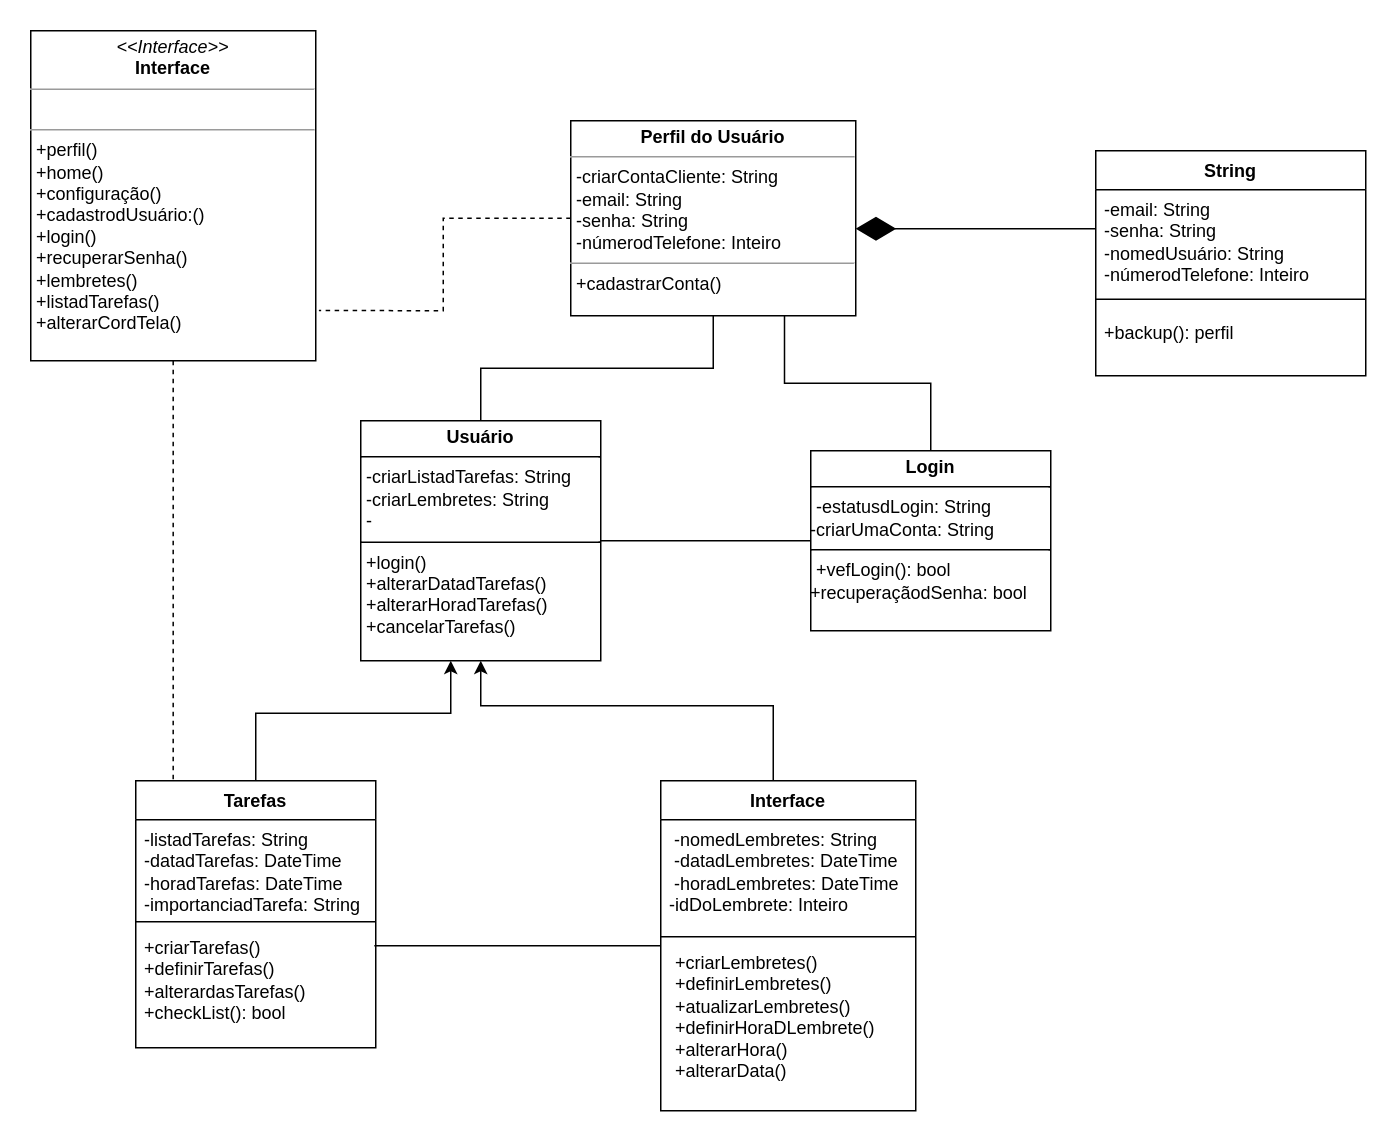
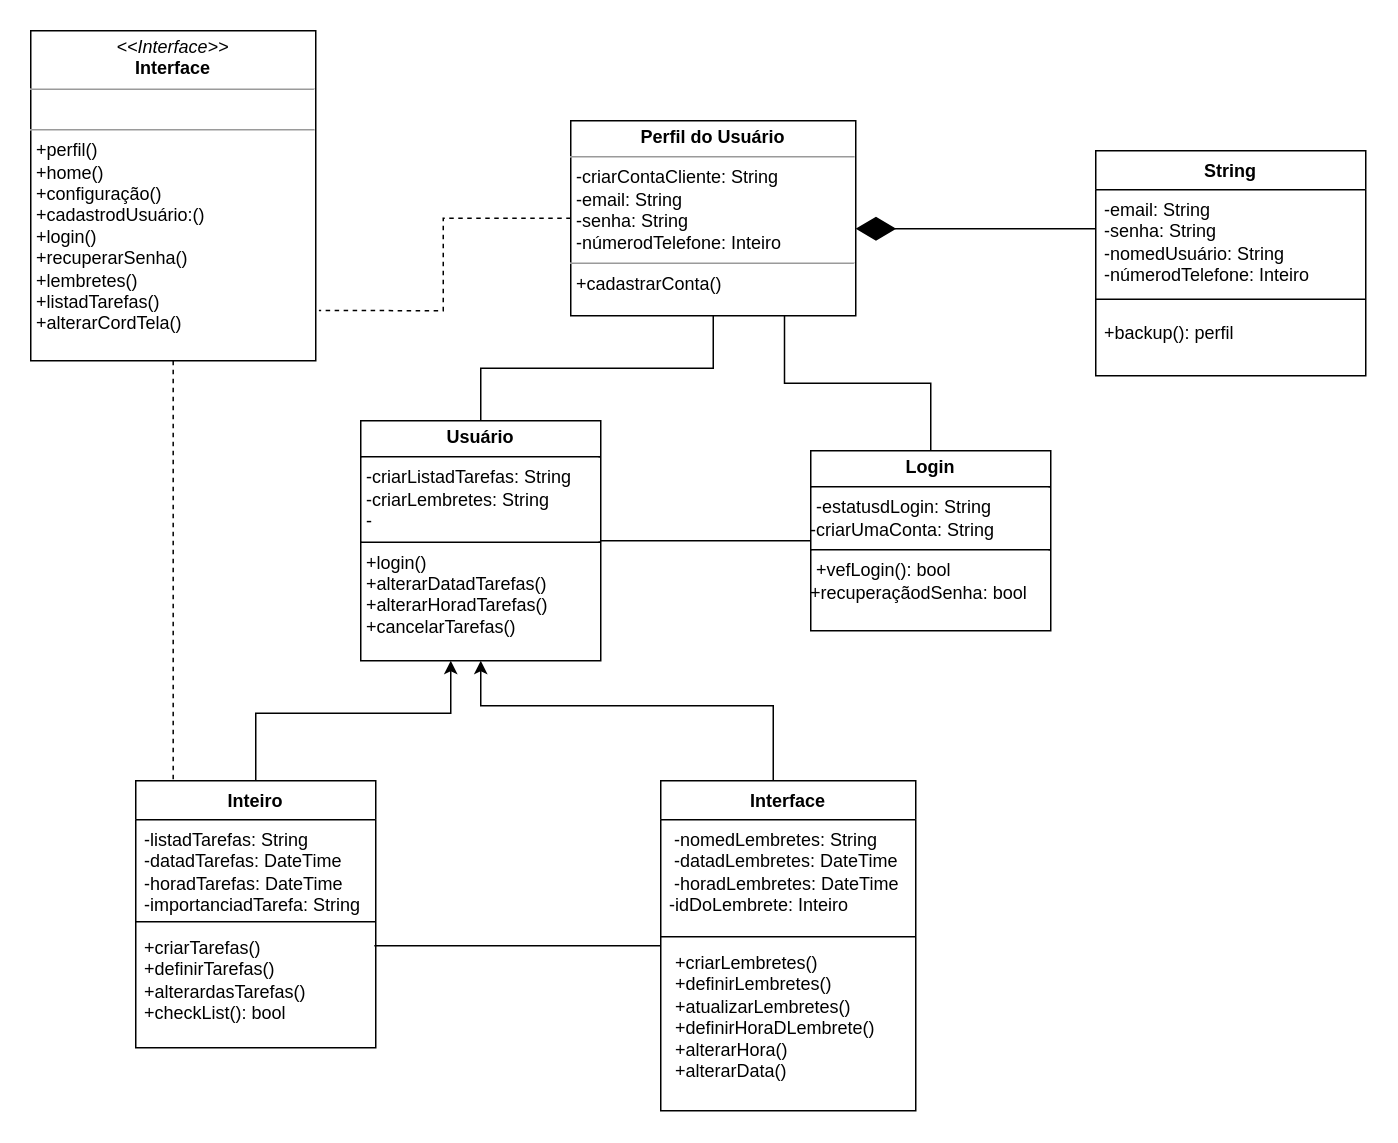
node "Tarefas": label "Tarefas" -> "Inteiro"
